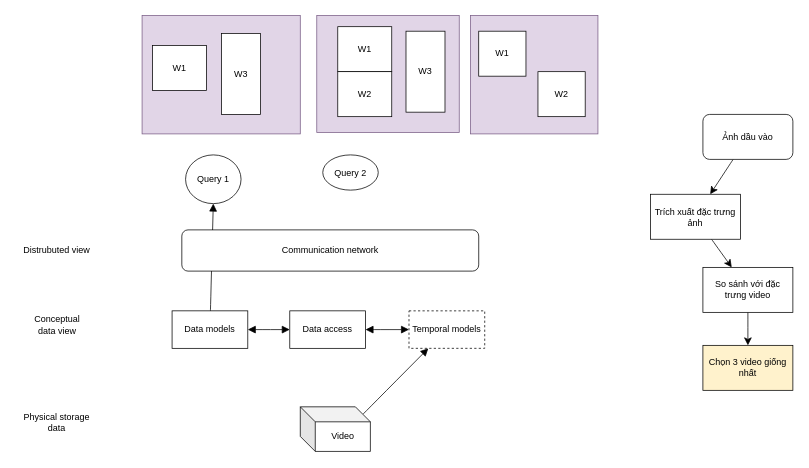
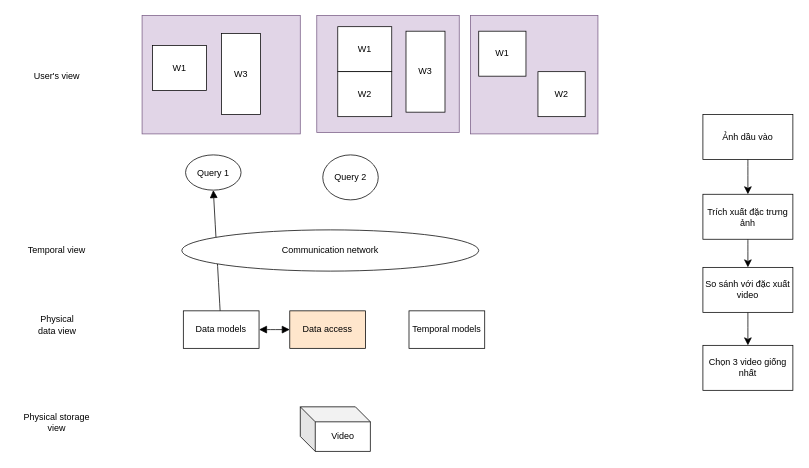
node "User's view": added
node "Ảnh dầu vào": shape rounded rectangle -> rectangle
node "Query 2": size 56x35 -> 56x45
node "Query 1": size 56x49 -> 56x35
node "Trích xuất đặc trưng ảnh": moved (696, 217) -> (748, 217)
node "Distrubuted view": label "Distrubuted view" -> "Temporal view"
node "Communication network": shape rounded rectangle -> ellipse
node "So sánh với đặc trưng video": label "So sánh với đặc trưng video" -> "So sánh với đặc xuất video"
node "Conceptual data view": label "Conceptual data view" -> "Physical data view"
node "Data models": moved (210, 330) -> (221, 330)
node "Data access": fillcolor #ffffff -> #ffe6cc
edge "Data access" -- "Temporal models": removed
node "Temporal models": style dashed -> solid
node "Chọn 3 video giống nhất": fillcolor #fff2cc -> #ffffff
edge "Video" -> "Temporal models": removed
node "Physical storage data": label "Physical storage data" -> "Physical storage view"
